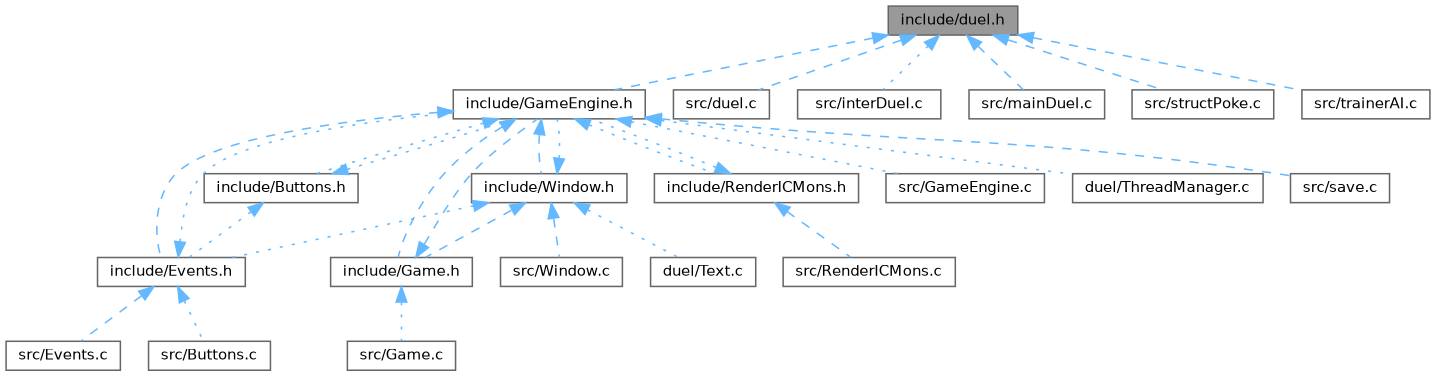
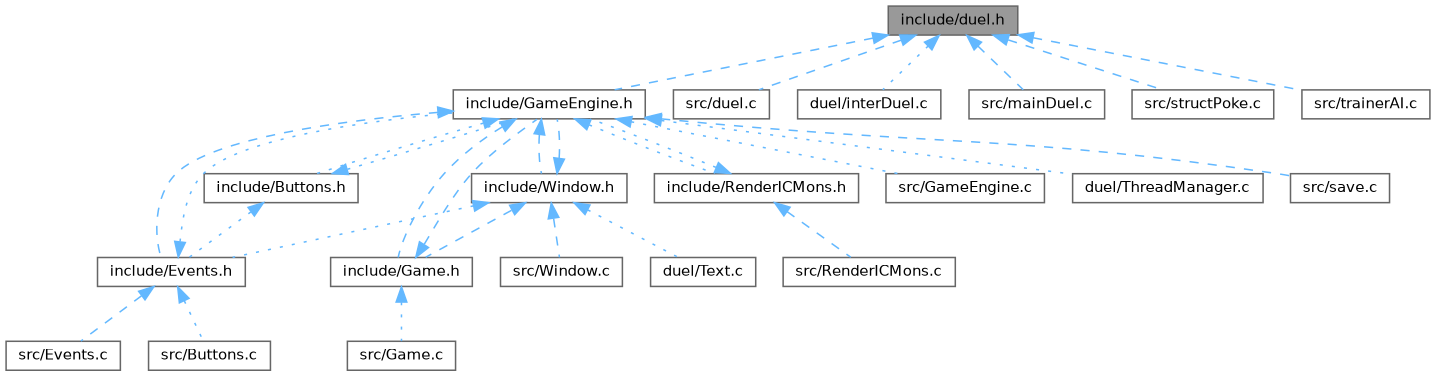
node "src/interDuel.c": label "src/interDuel.c" -> "duel/interDuel.c"
edge "include/GameEngine.h" -> "include/Window.h": style dotted -> dashed
